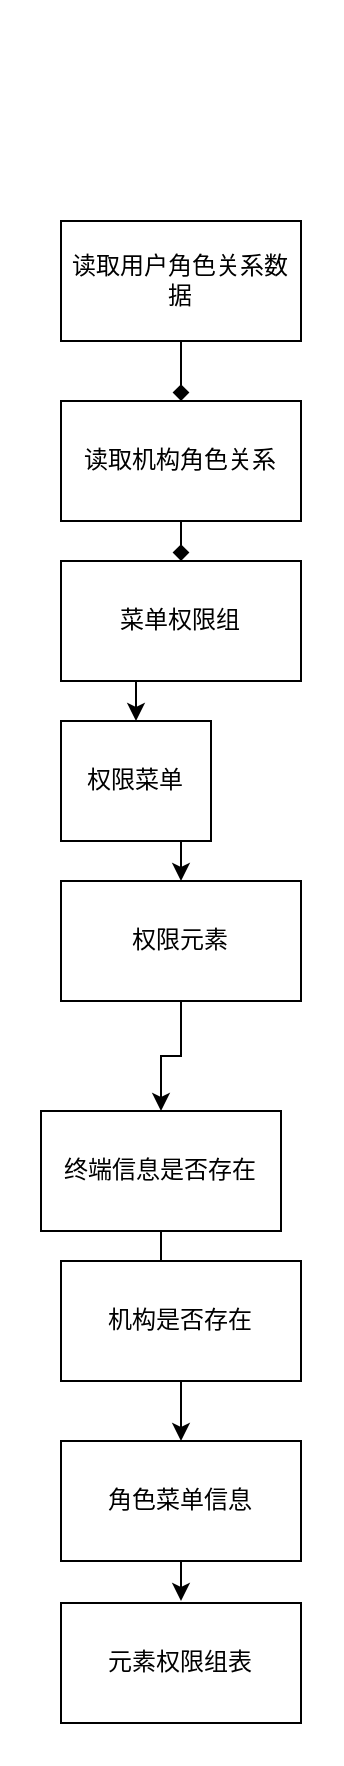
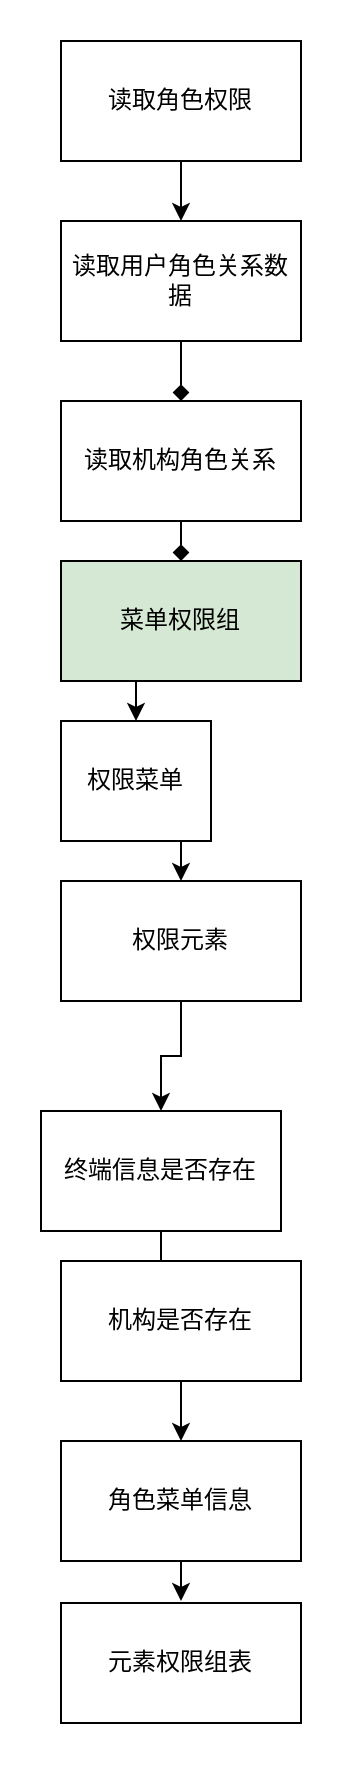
node "读取角色权限": added
edge "读取角色权限" -> "读取用户角色关系数据": added
node "菜单权限组": fillcolor #ffffff -> #d5e8d4
